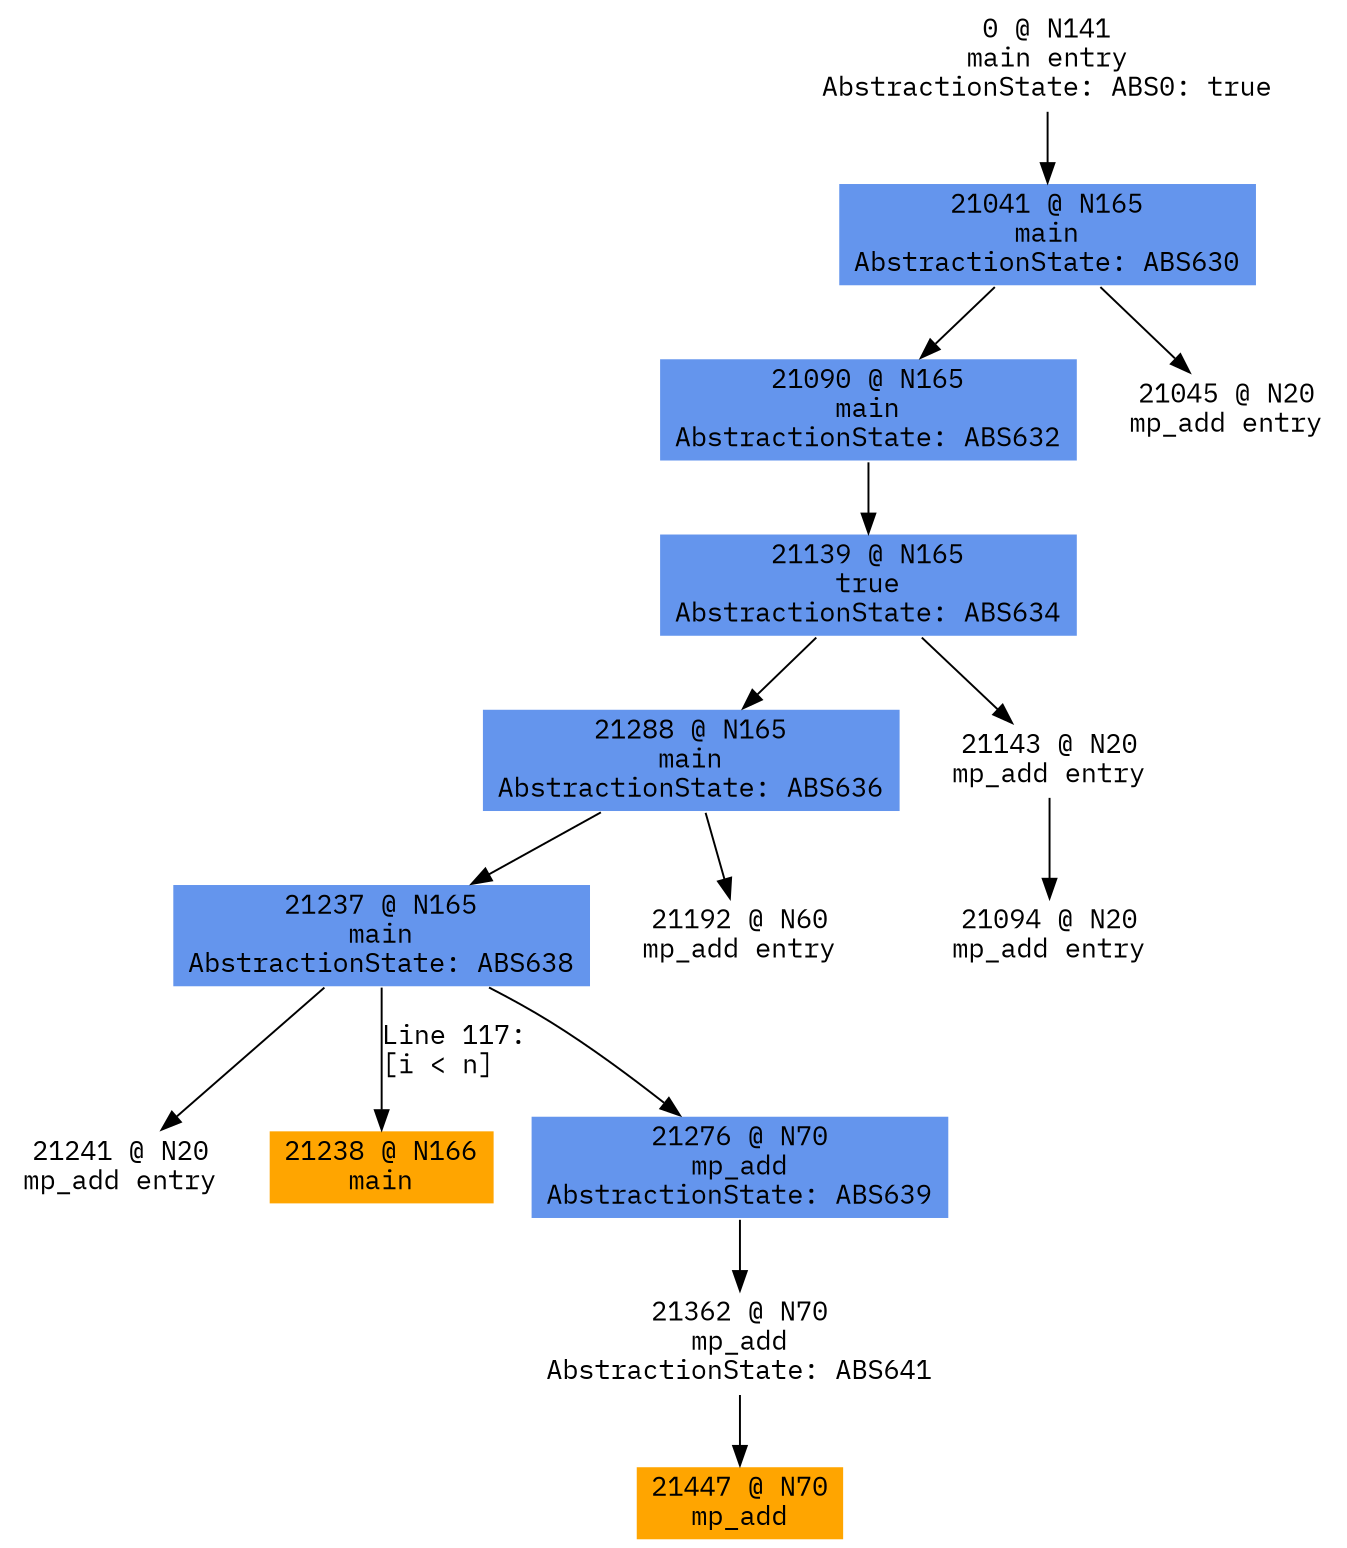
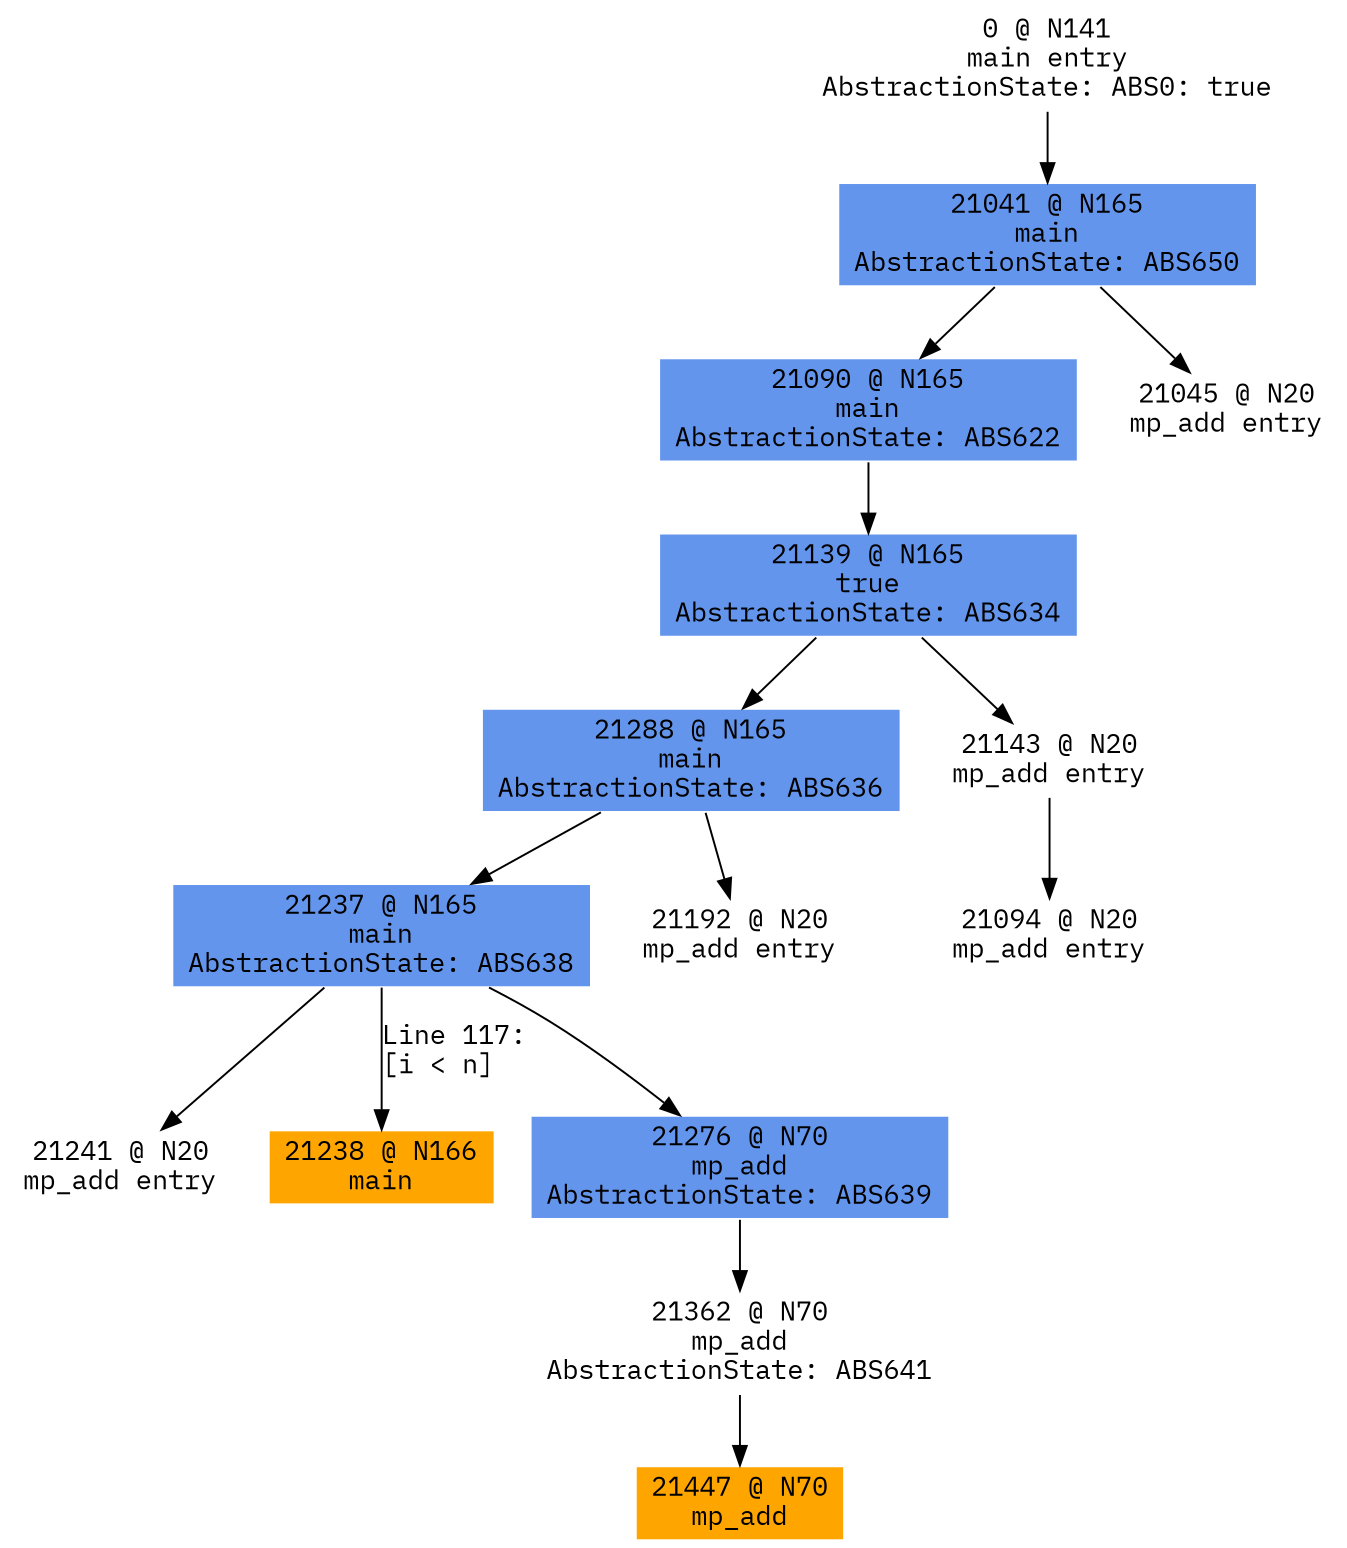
node "21041 @ N165 main AbstractionState: ABS630": label "21041 @ N165 main AbstractionState: ABS630" -> "21041 @ N165 main AbstractionState: ABS650"
node "21090 @ N165 main AbstractionState: ABS632": label "21090 @ N165 main AbstractionState: ABS632" -> "21090 @ N165 main AbstractionState: ABS622"
node "21192 @ N60 mp_add entry": label "21192 @ N60 mp_add entry" -> "21192 @ N20 mp_add entry"
